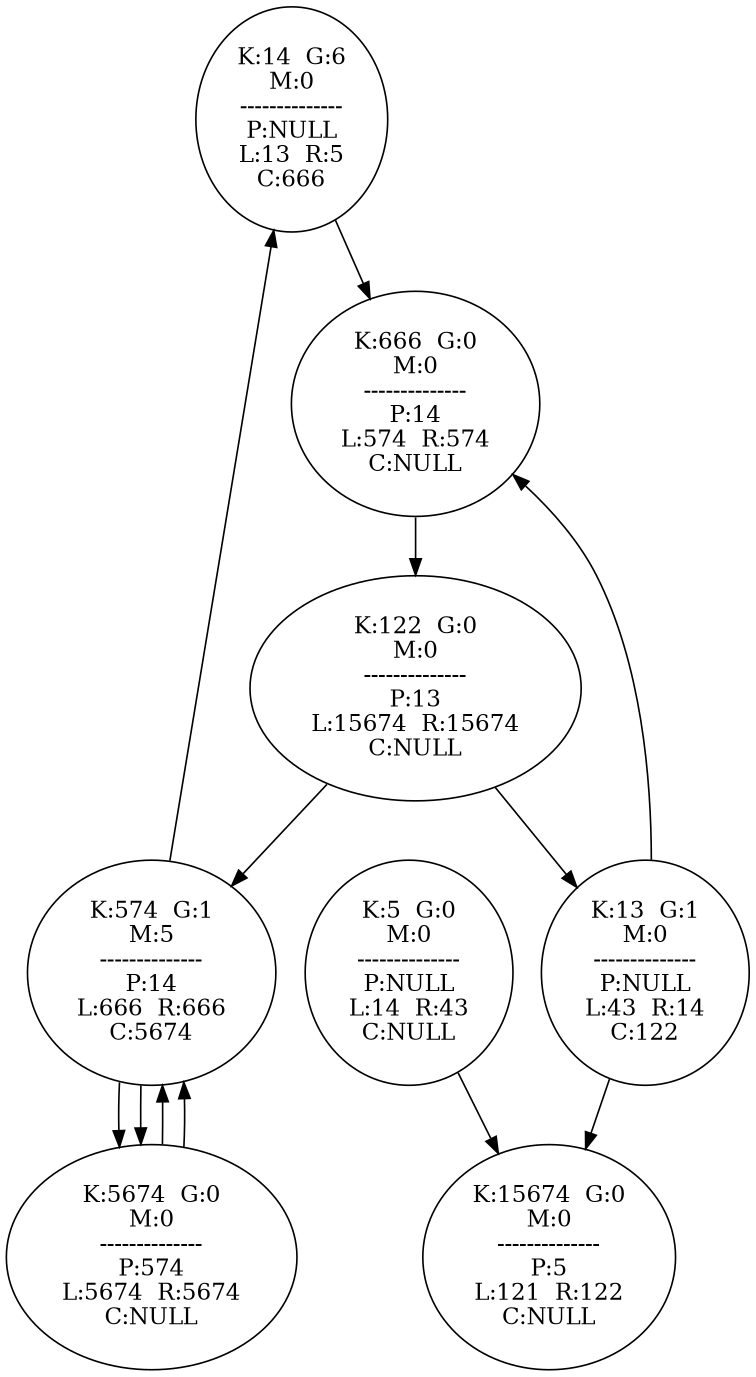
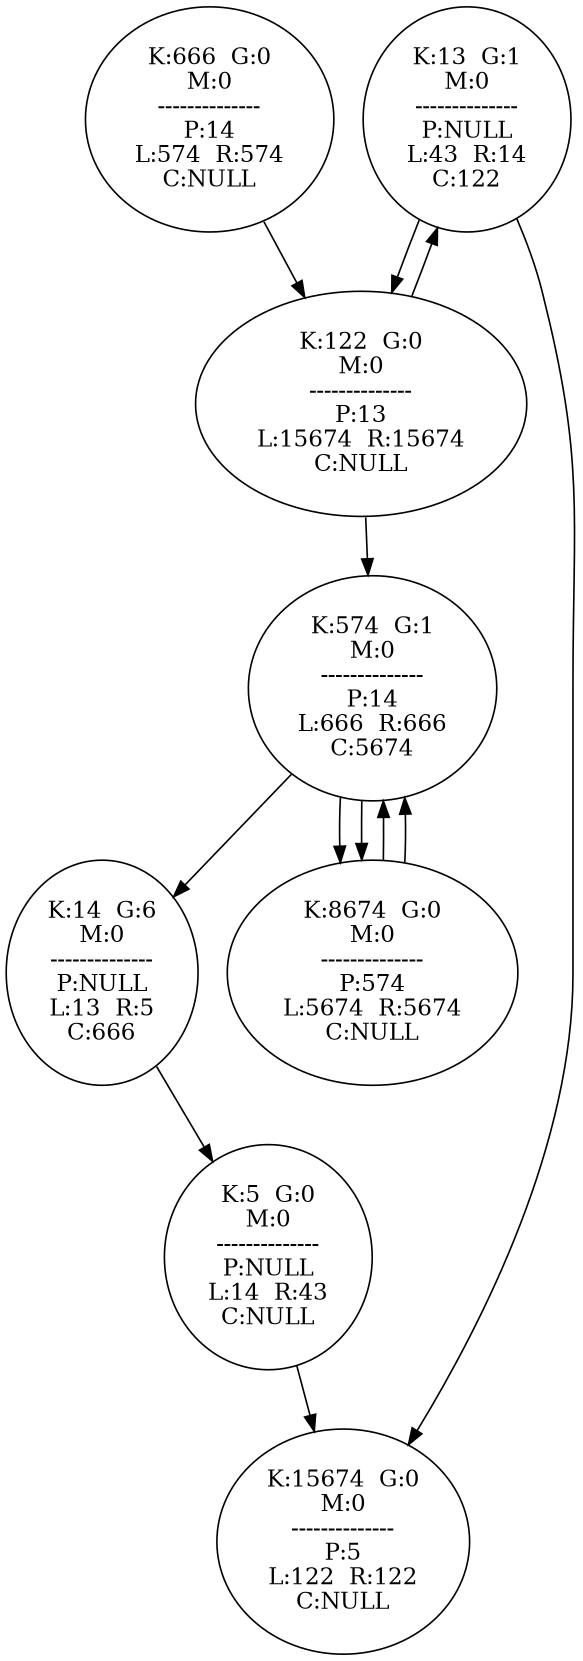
edge "K:14  G:6 M:0 -------------- P:NULL L:13  R:5 C:666" -> "K:666  G:0 M:0 -------------- P:14 L:574  R:574 C:NULL": now "K:14  G:6 M:0 -------------- P:NULL L:13  R:5 C:666" -> "K:5  G:0 M:0 -------------- P:NULL L:14  R:43 C:NULL"
edge "K:13  G:1 M:0 -------------- P:NULL L:43  R:14 C:122" -> "K:666  G:0 M:0 -------------- P:14 L:574  R:574 C:NULL": now "K:13  G:1 M:0 -------------- P:NULL L:43  R:14 C:122" -> "K:122  G:0 M:0 -------------- P:13 L:15674  R:15674 C:NULL"
node "K:574  G:1 M:5 -------------- P:14 L:666  R:666 C:5674": label "K:574  G:1 M:5 -------------- P:14 L:666  R:666 C:5674" -> "K:574  G:1 M:0 -------------- P:14 L:666  R:666 C:5674"
node "K:5674  G:0 M:0 -------------- P:574 L:5674  R:5674 C:NULL": label "K:5674  G:0 M:0 -------------- P:574 L:5674  R:5674 C:NULL" -> "K:8674  G:0 M:0 -------------- P:574 L:5674  R:5674 C:NULL"
node "K:15674  G:0 M:0 -------------- P:5 L:121  R:122 C:NULL": label "K:15674  G:0 M:0 -------------- P:5 L:121  R:122 C:NULL" -> "K:15674  G:0 M:0 -------------- P:5 L:122  R:122 C:NULL"
